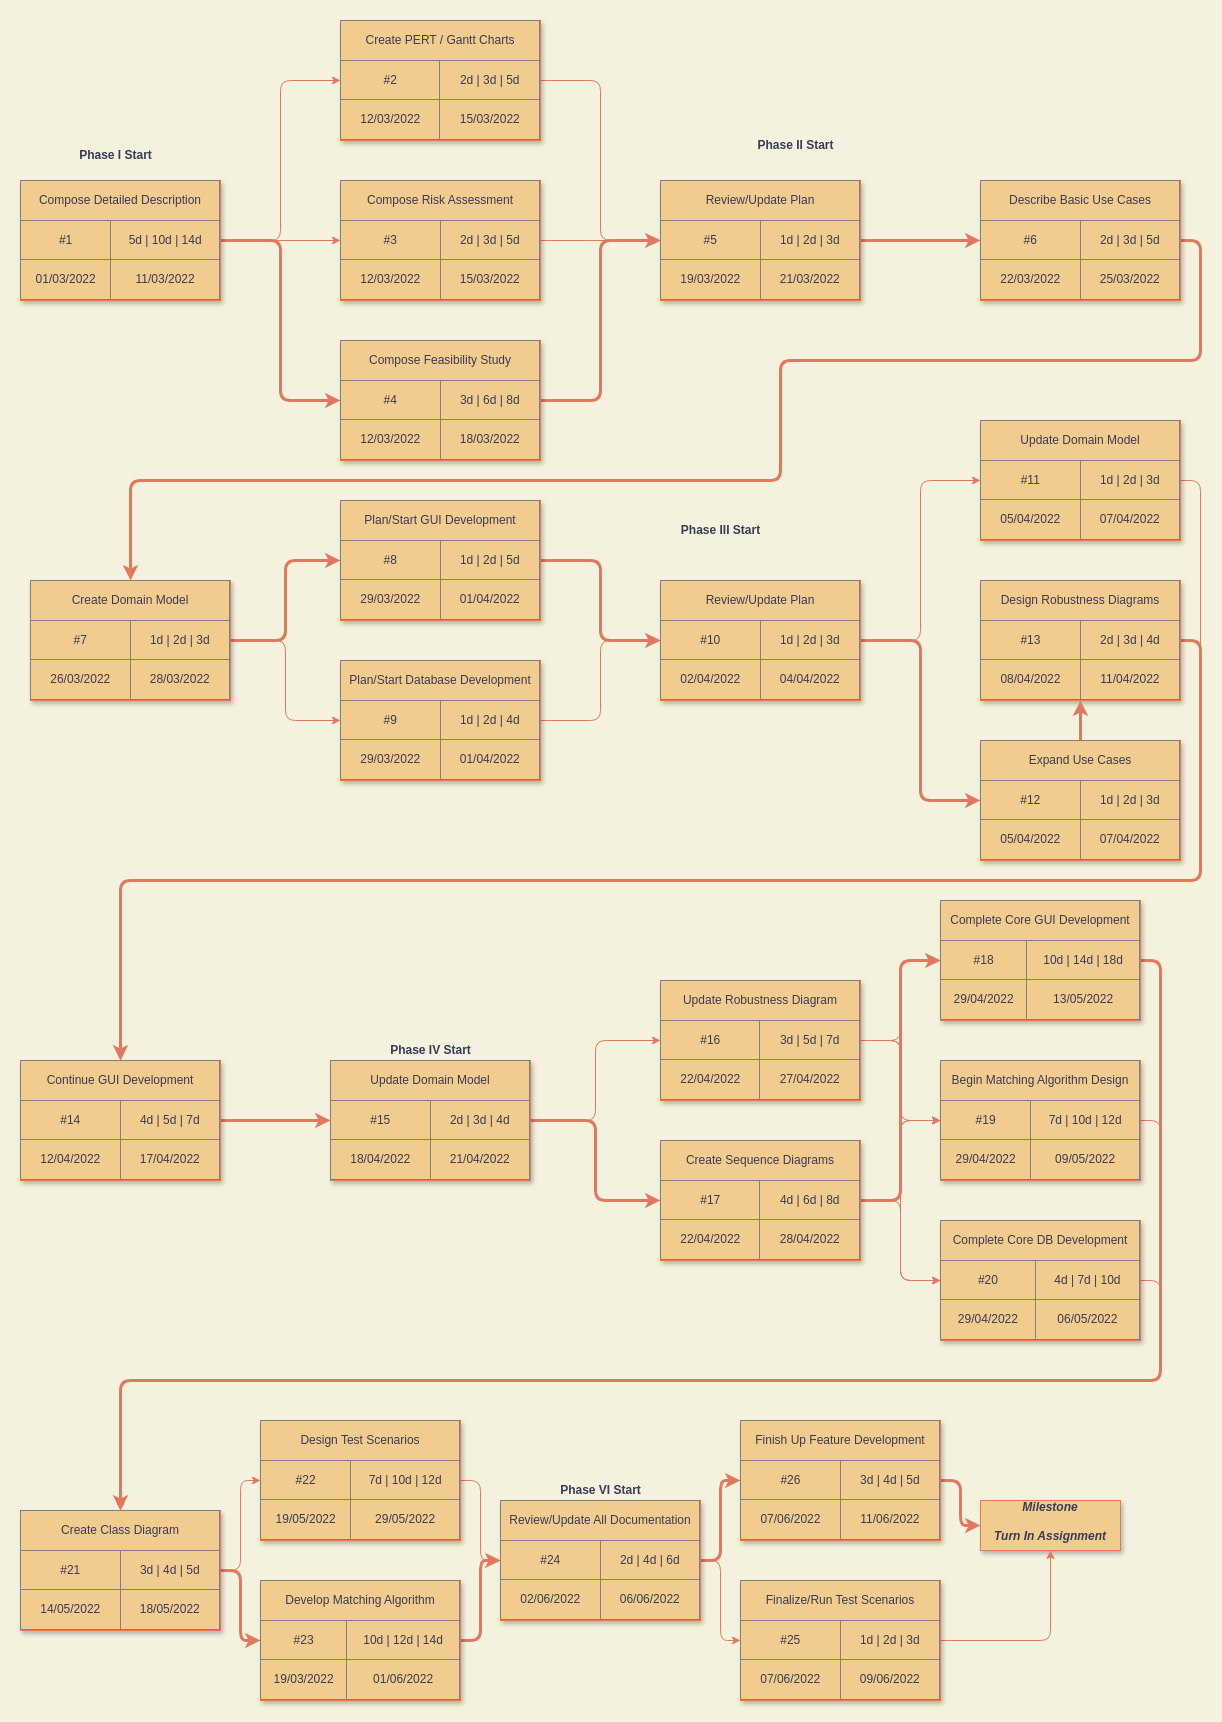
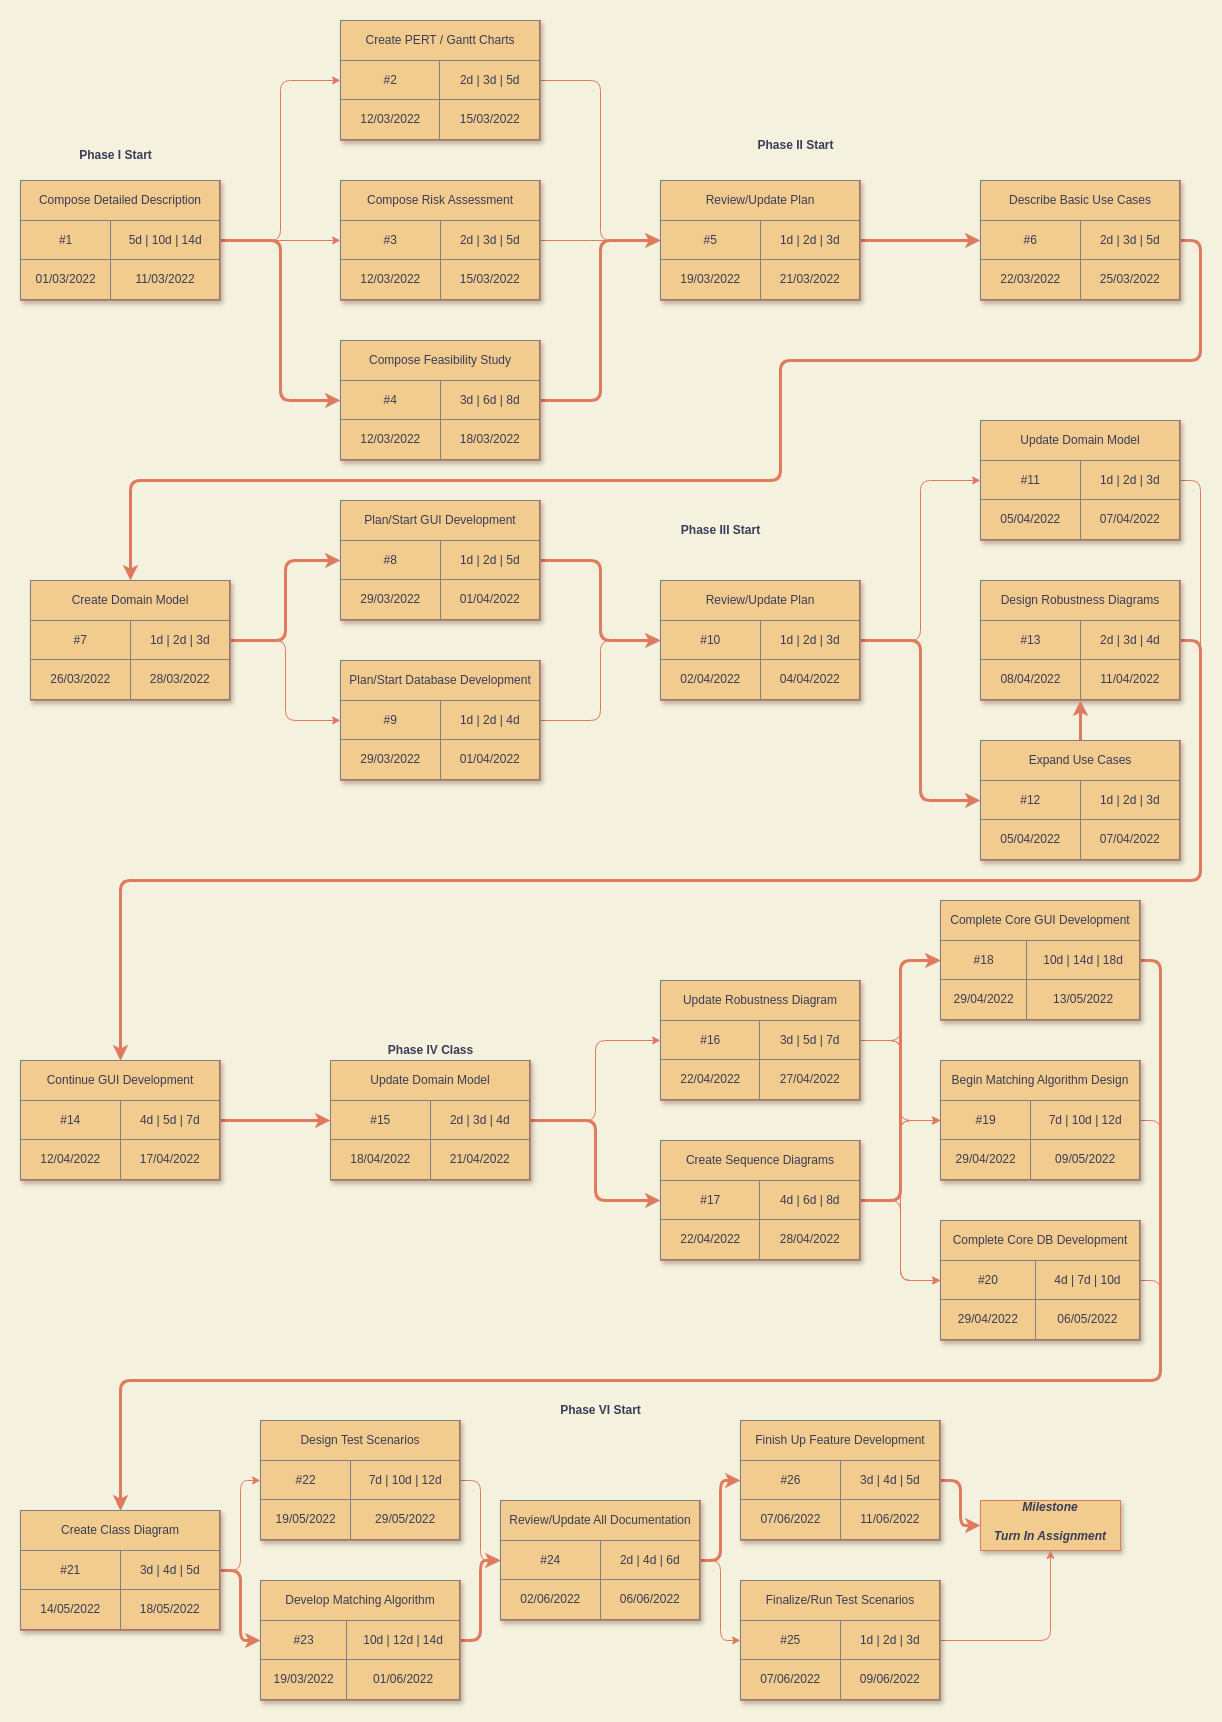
node "Phase IV Start": label "Phase IV Start" -> "Phase IV Class"
node "Phase VI Start": moved (601, 1491) -> (601, 1411)
